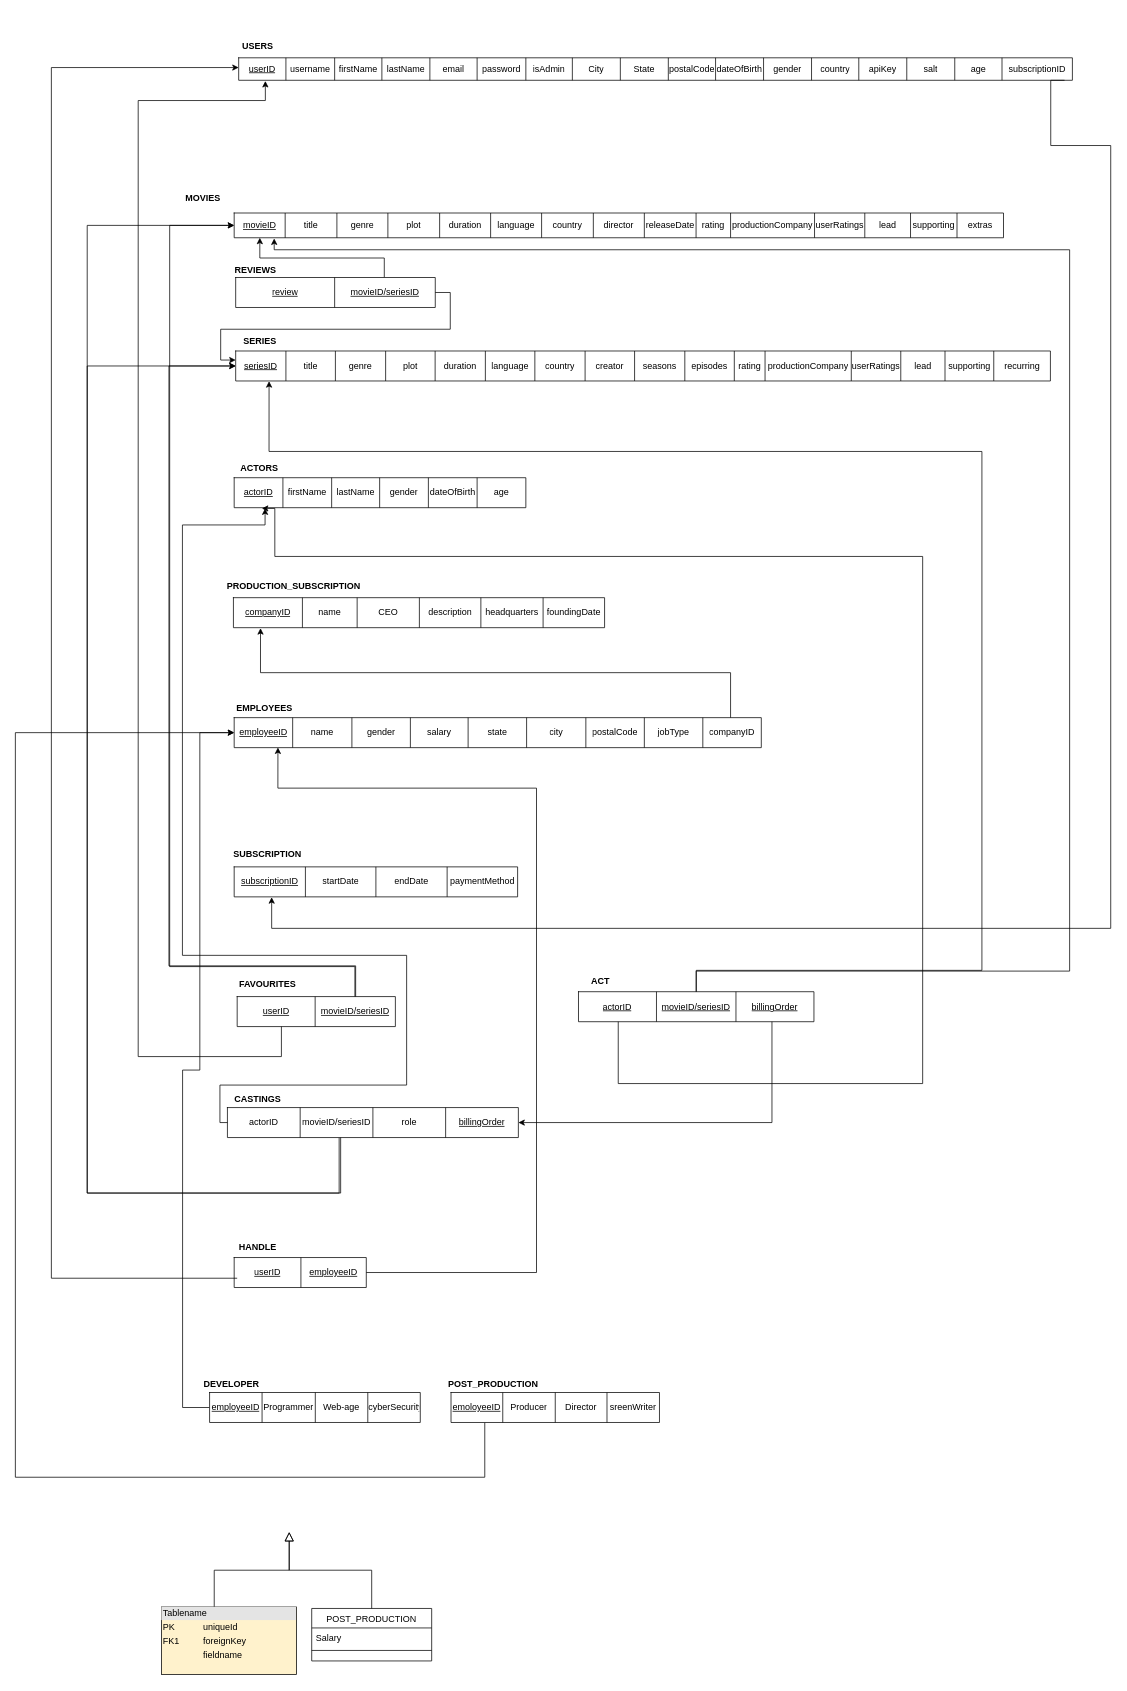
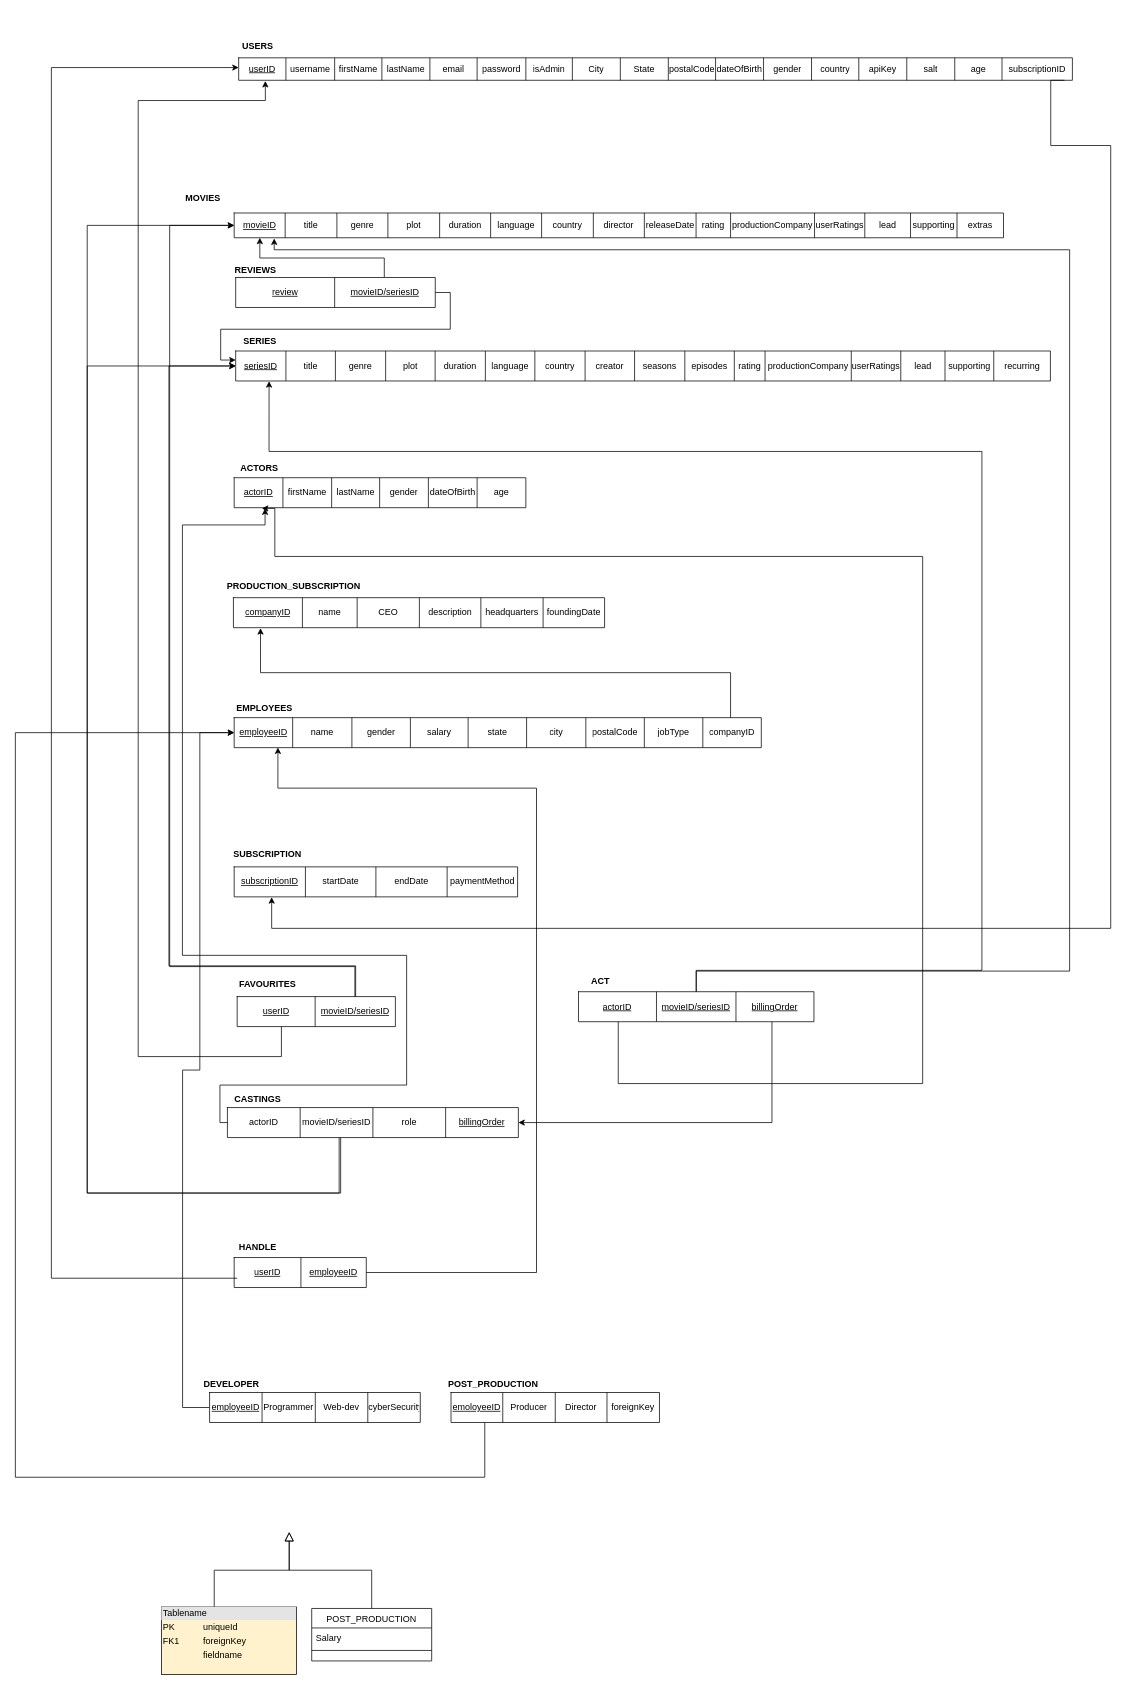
node "Web-age": label "Web-age" -> "Web-dev"
node "sreenWriter": label "sreenWriter" -> "foreignKey"
